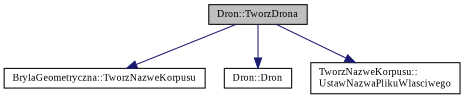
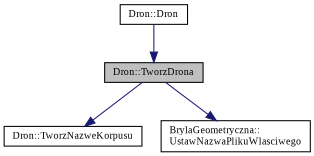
edge "Dron::TworzDrona" -> "Dron::Dron": reversed
node "BrylaGeometryczna::TworzNazweKorpusu": label "BrylaGeometryczna::TworzNazweKorpusu" -> "Dron::TworzNazweKorpusu"
node "TworzNazweKorpusu:: UstawNazwaPlikuWlasciwego": label "TworzNazweKorpusu:: UstawNazwaPlikuWlasciwego" -> "BrylaGeometryczna:: UstawNazwaPlikuWlasciwego"
